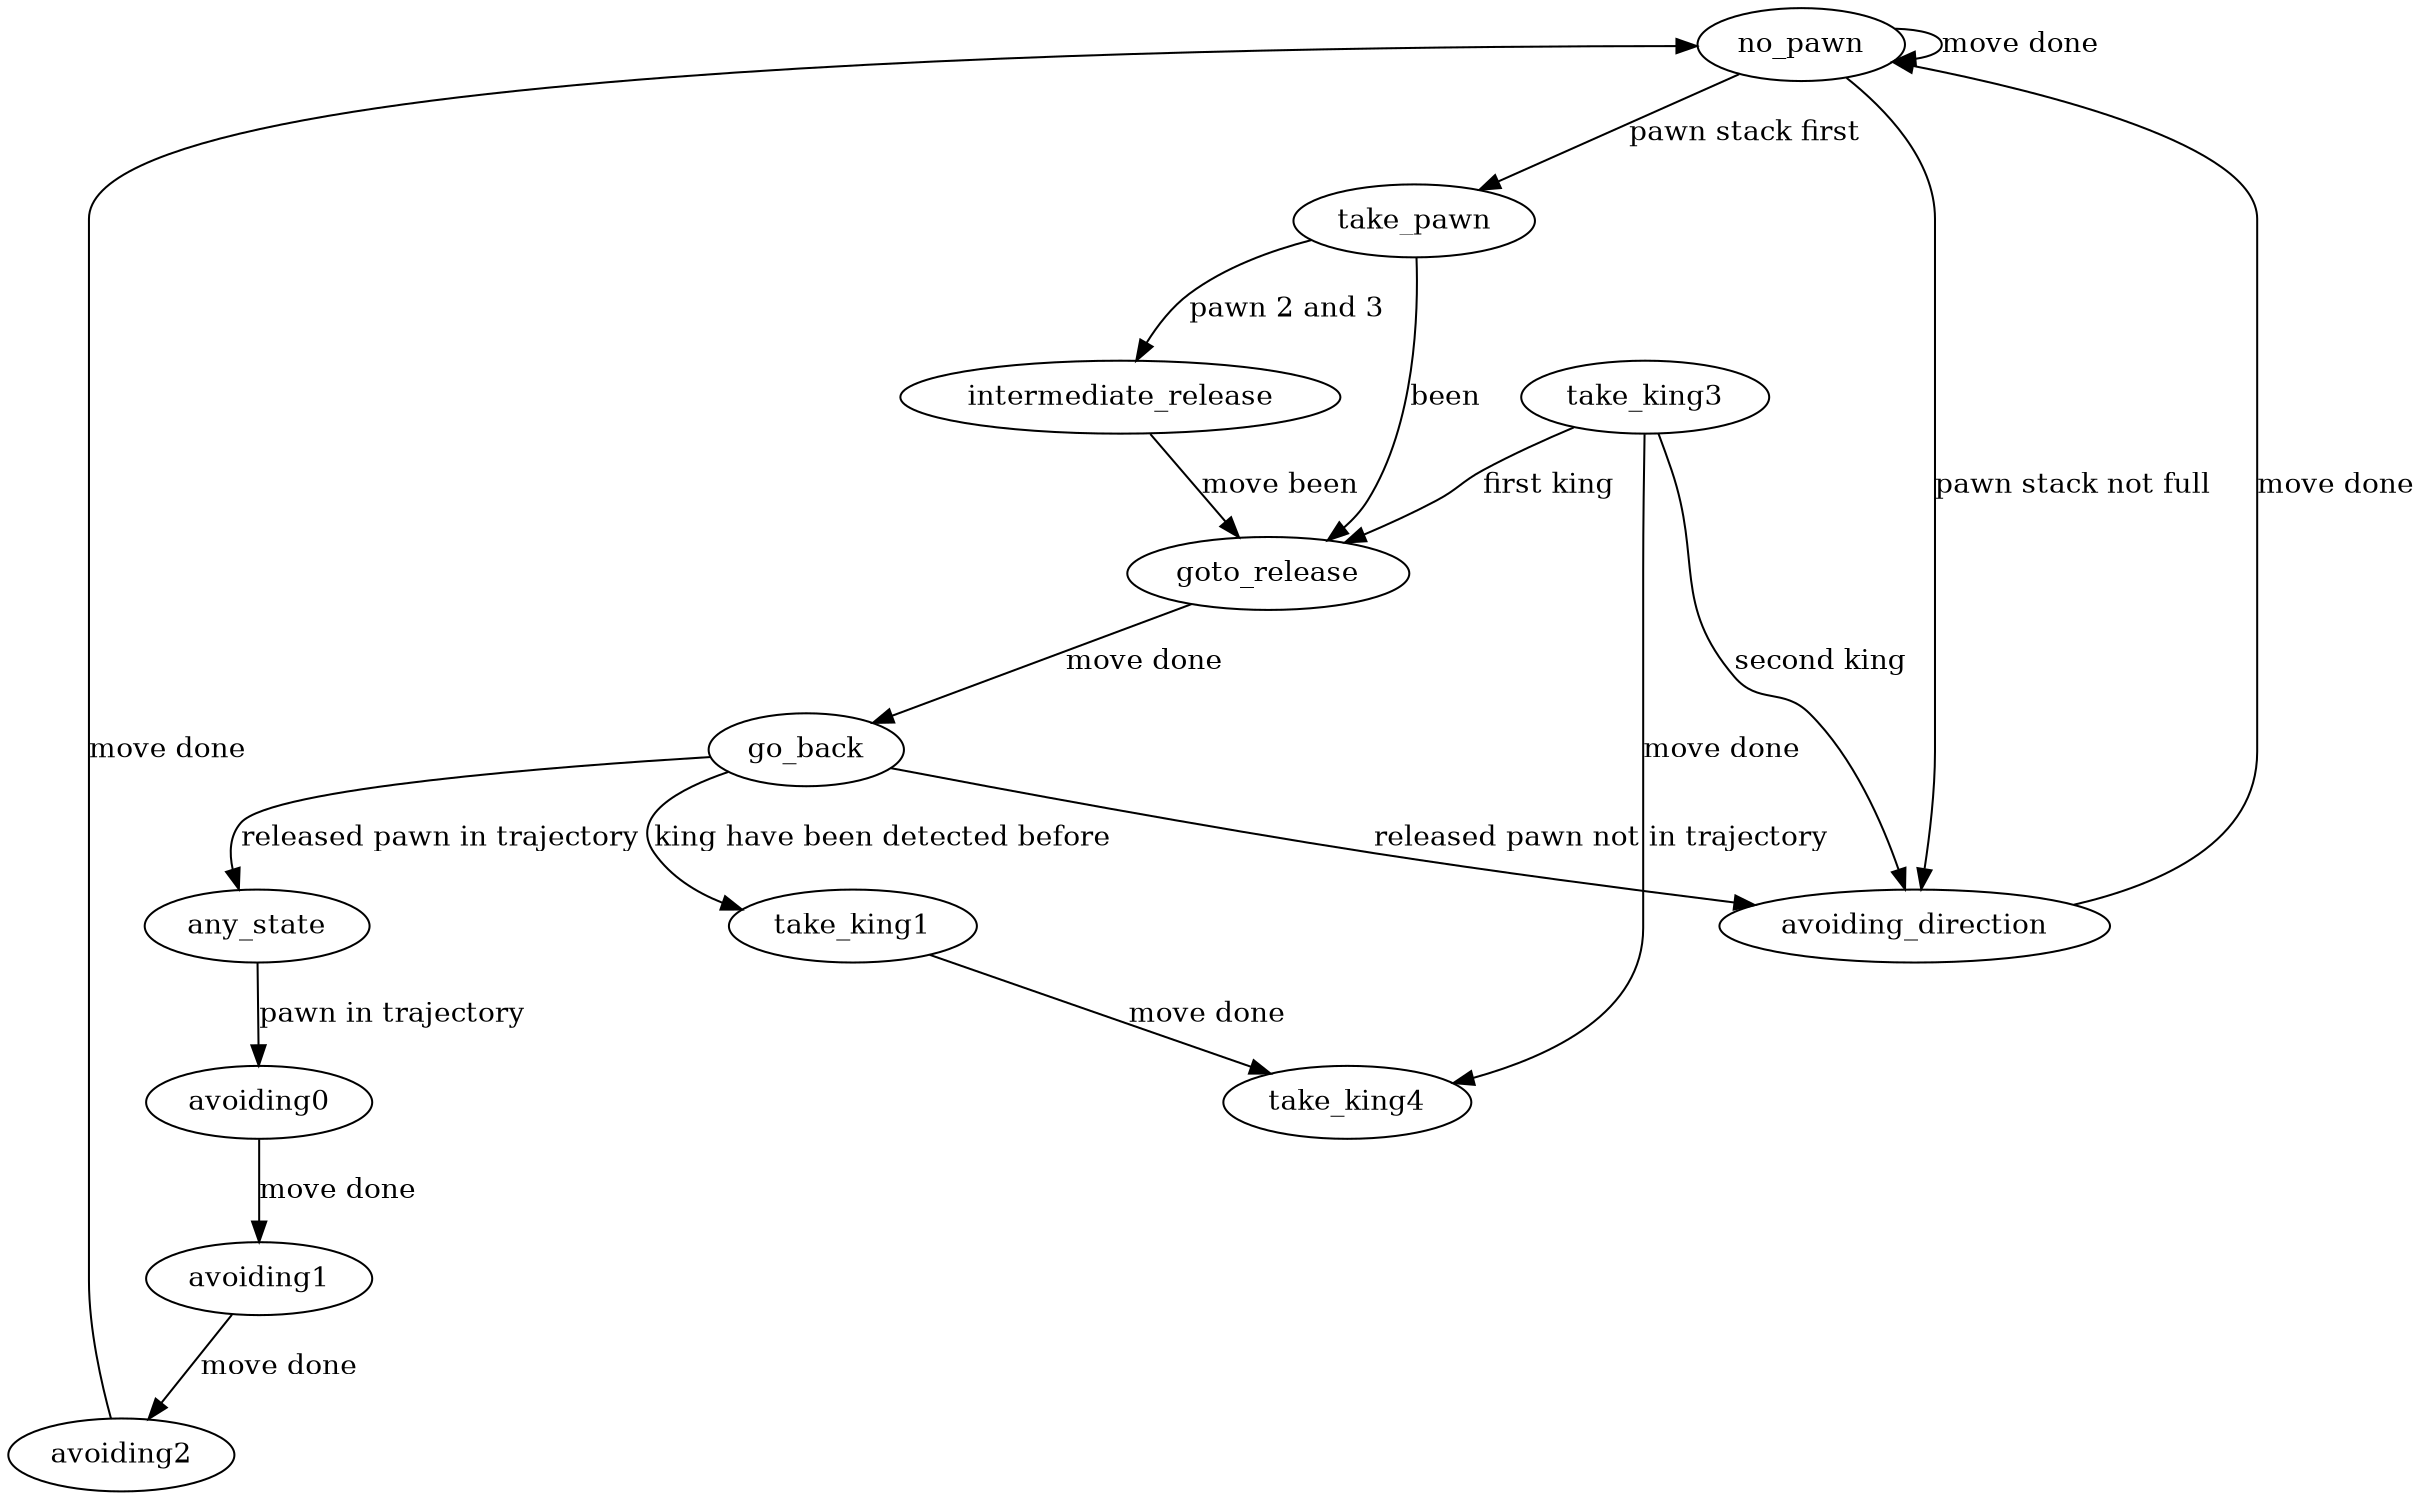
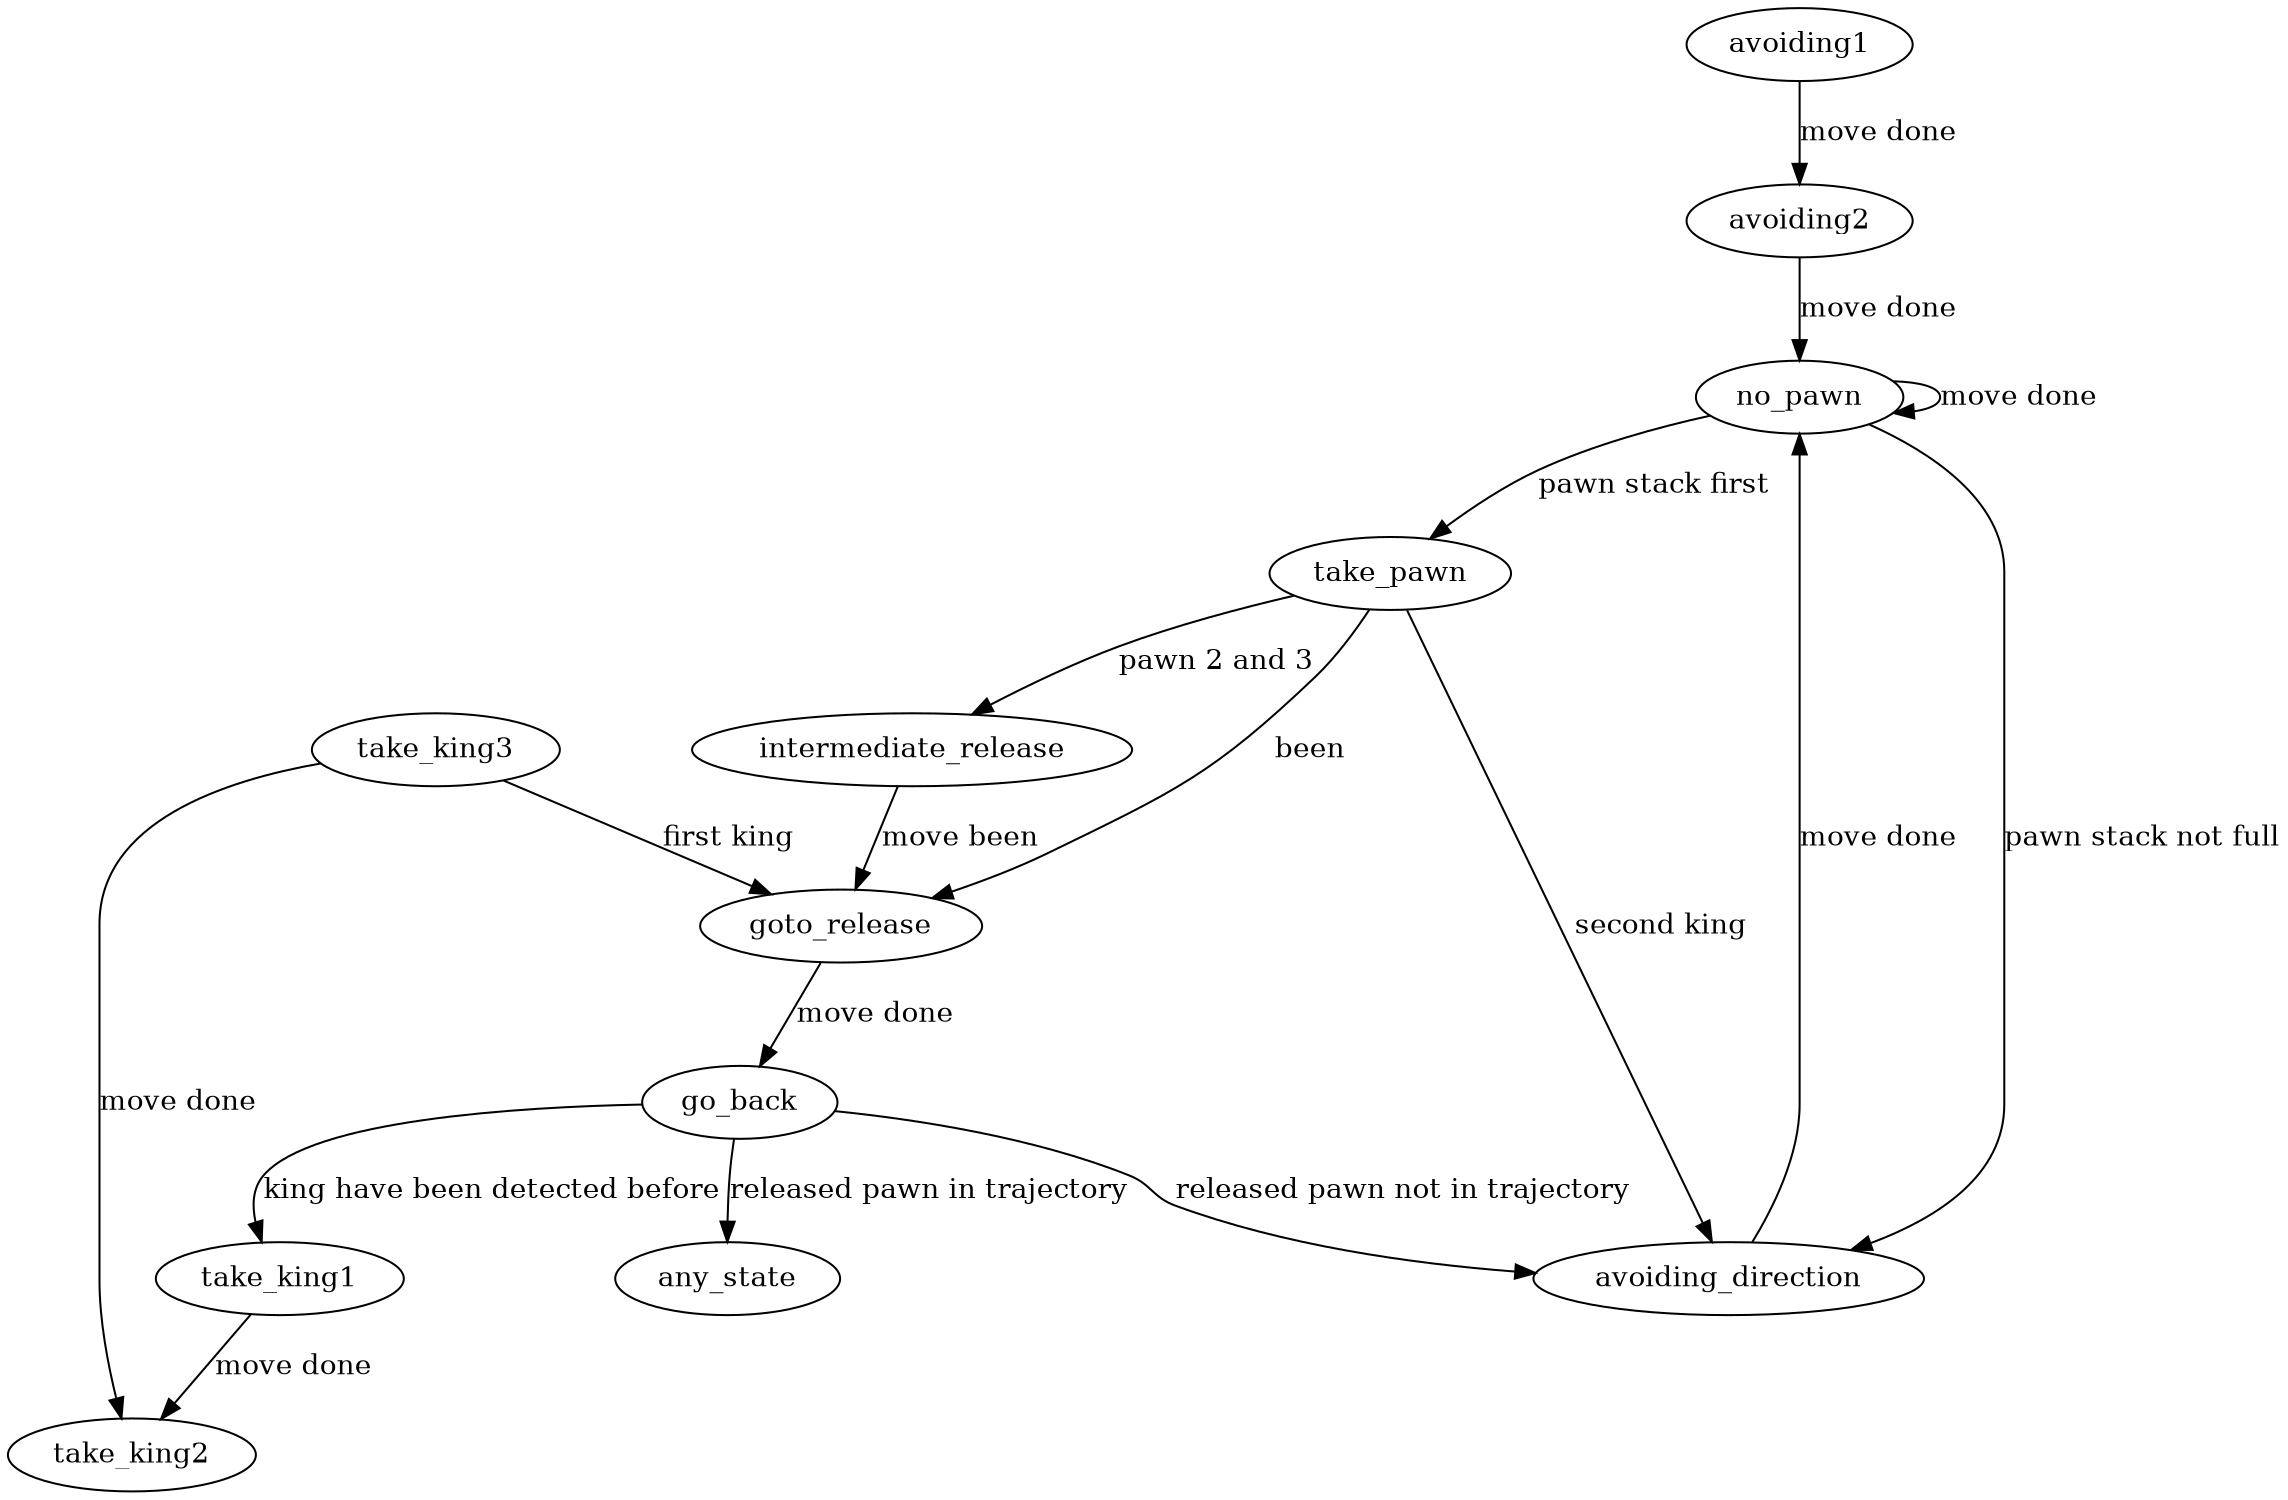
edge "take_king3" -> "avoiding_direction": now "take_pawn" -> "avoiding_direction"
node "avoiding0": removed
node "take_king4": label "take_king4" -> "take_king2"
